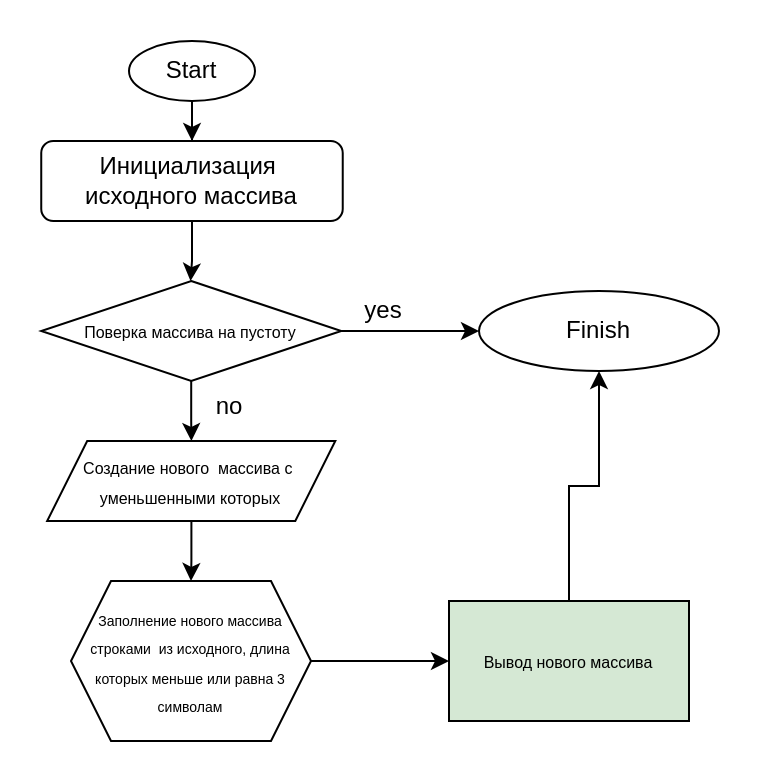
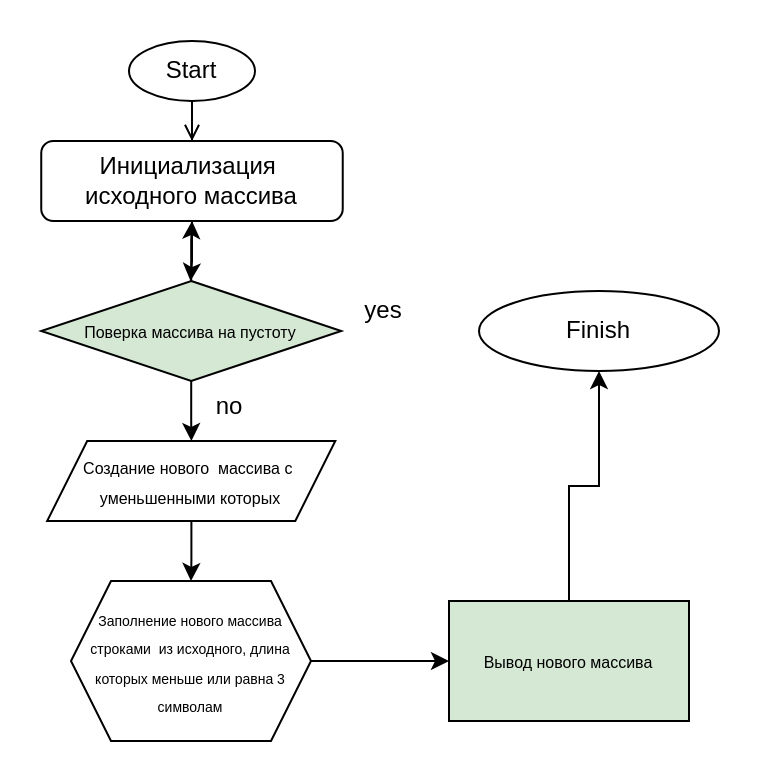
edge "Start" -> "Инициализация исходного массива": arrowhead classic -> open
node "Поверка массива на пустоту": fillcolor #ffffff -> #d5e8d4
edge "Поверка массива на пустоту" -> "Finish": now "Поверка массива на пустоту" -> "Инициализация исходного массива"
